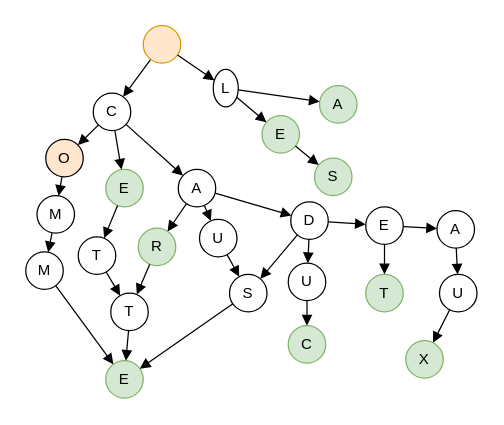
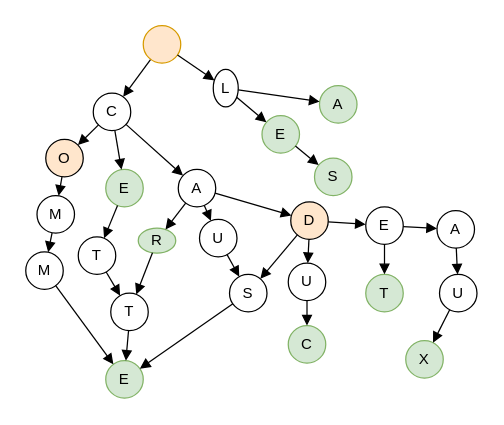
node "D": fillcolor #ffffff -> #ffe6cc
node "R": size 38x38 -> 38x25
